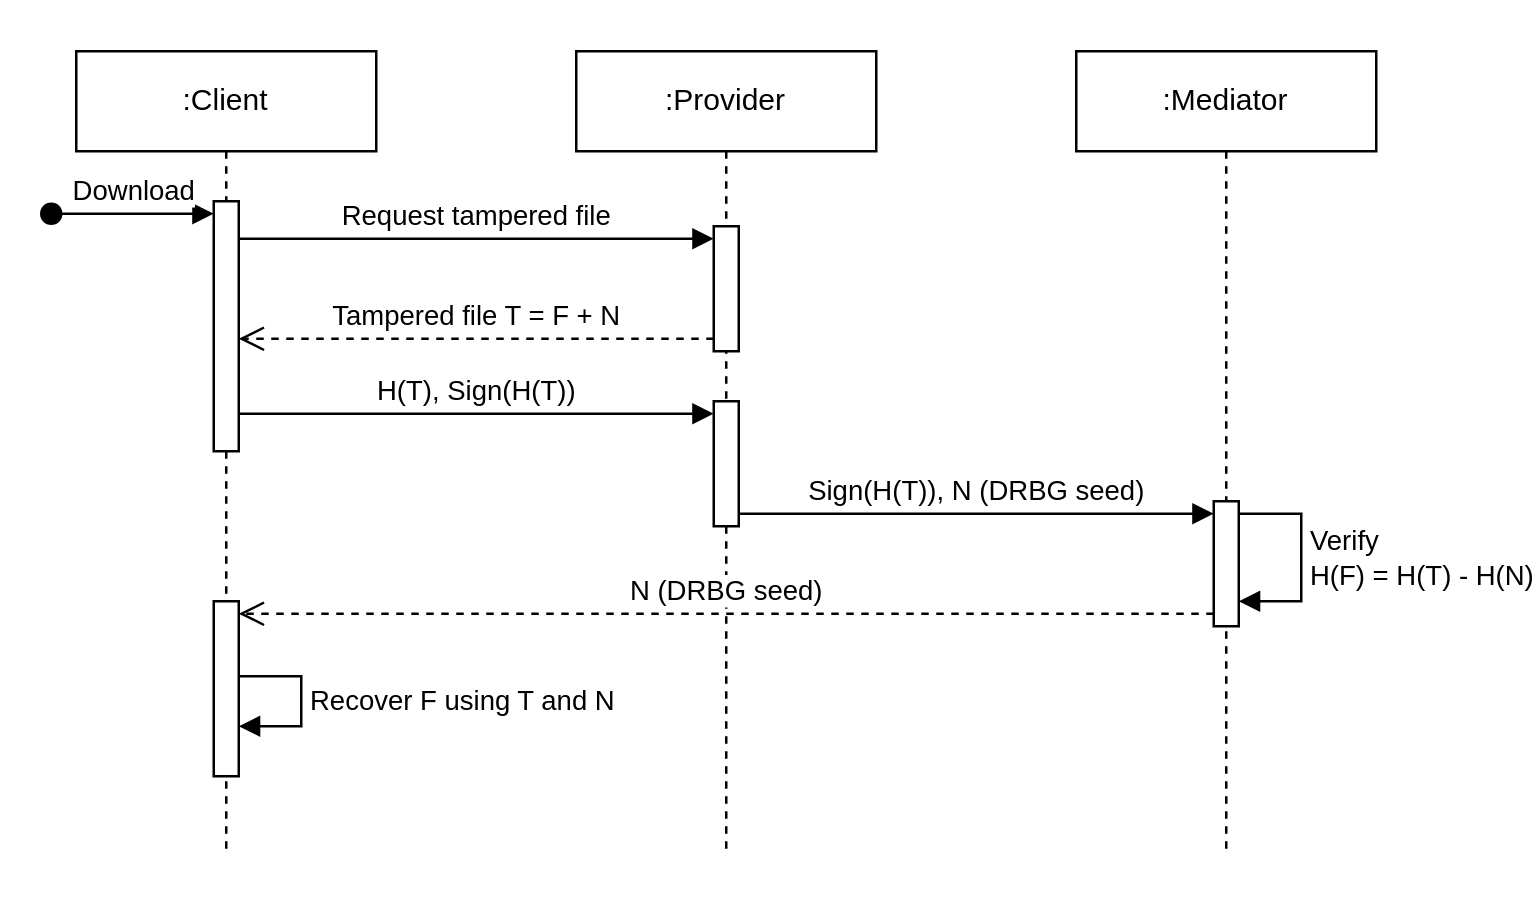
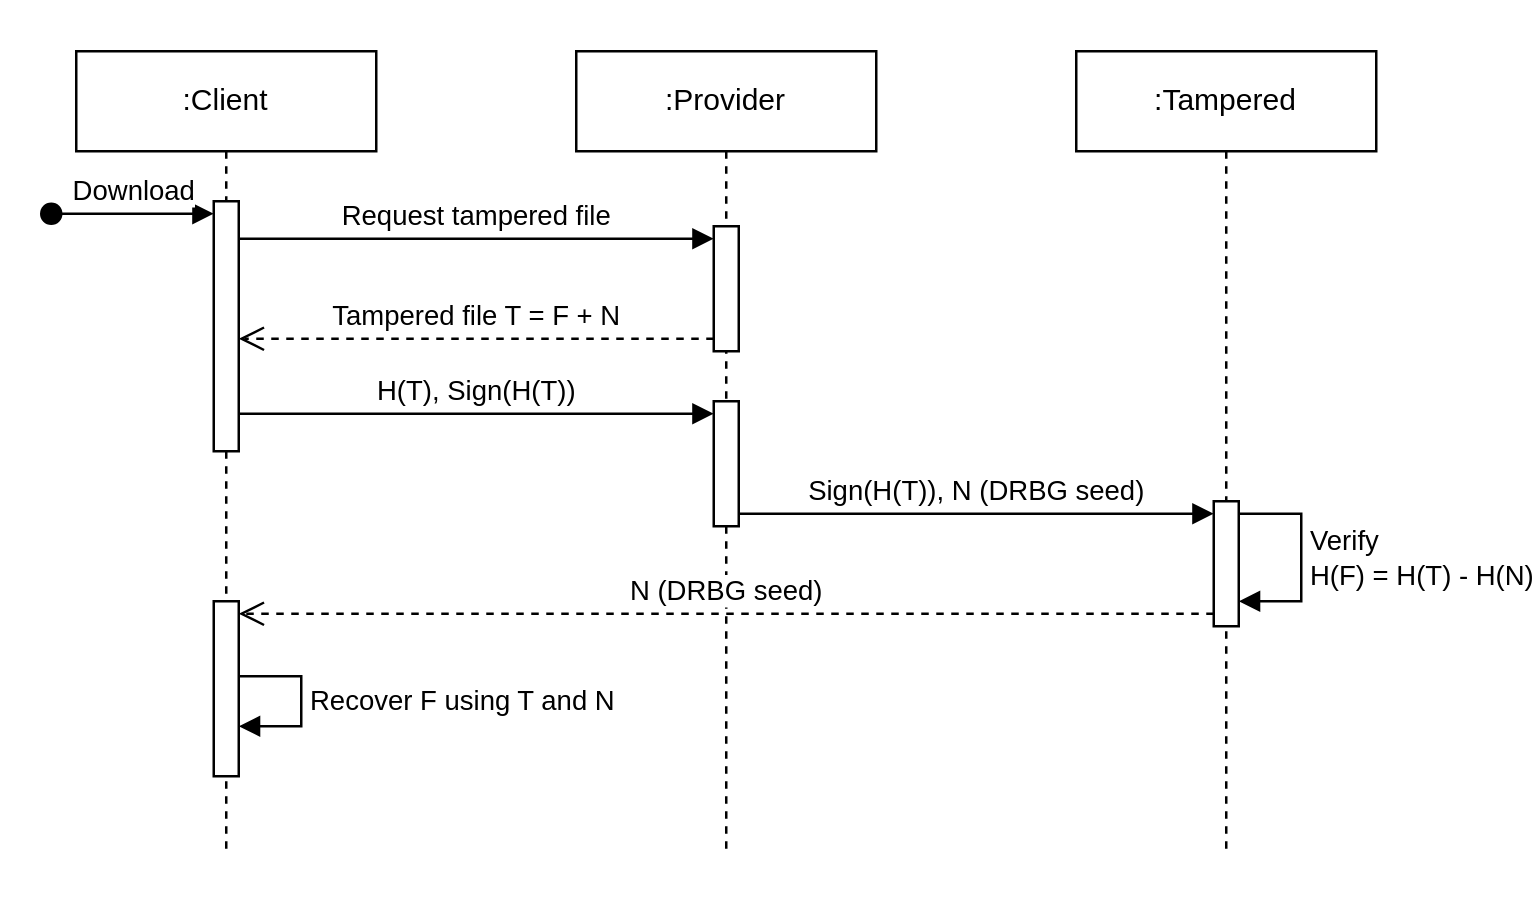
node ":Mediator": label ":Mediator" -> ":Tampered"
